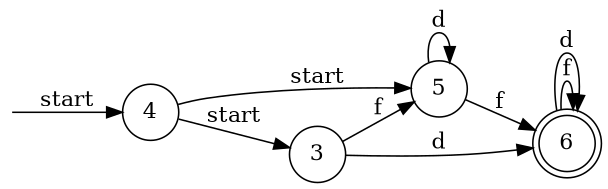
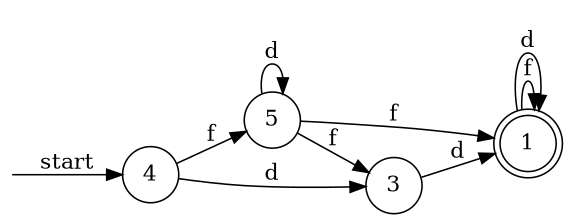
edge "4" -> "5": label "start" -> "f"
edge "4" -> "3": label "start" -> "d"
edge "3" -> "5": reversed
node "6": label "6" -> "1"
